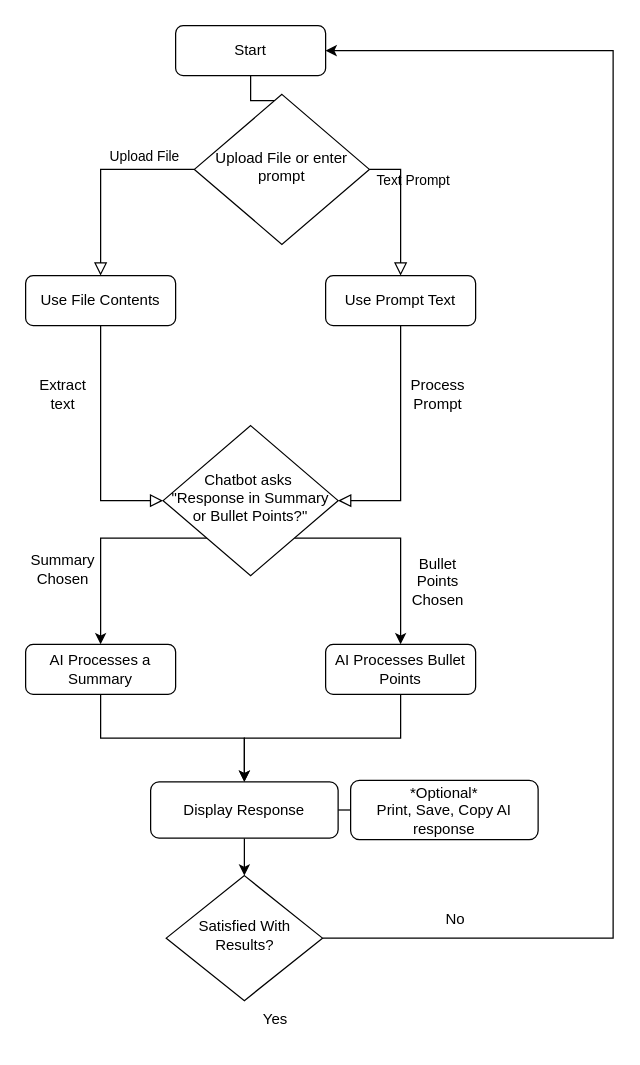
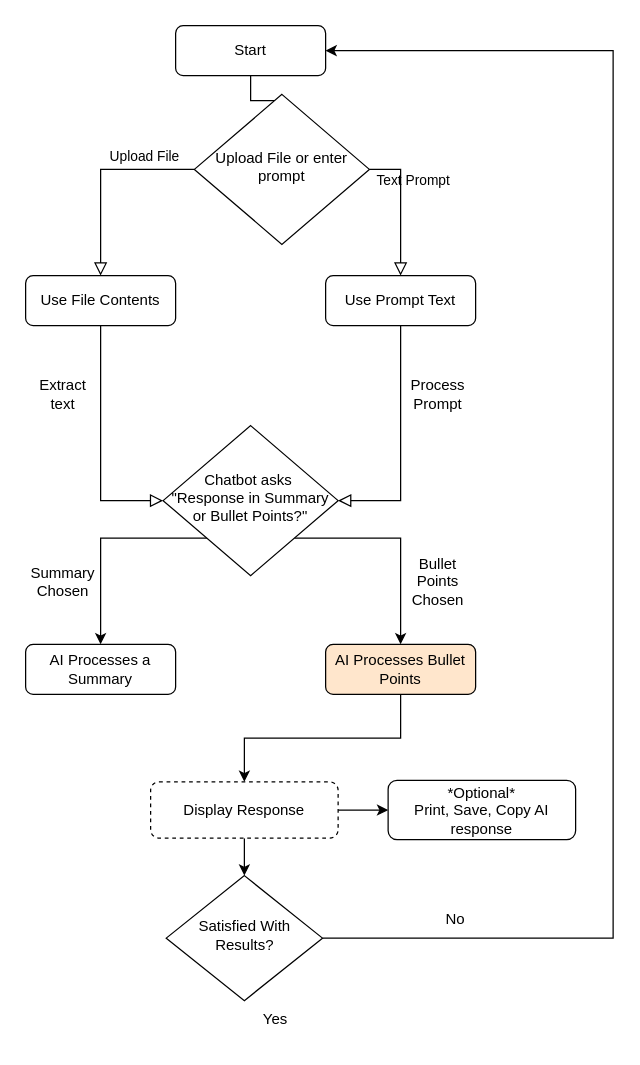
node "Summary Chosen": moved (63, 569) -> (63, 582)
node "AI Processes Bullet Points": fillcolor #ffffff -> #ffe6cc
edge "AI Processes a Summary" -> "Display Response": removed
node "Display Response": style solid -> dashed
node "*Optional* Print, Save, Copy AI response": moved (444, 810) -> (482, 810)
